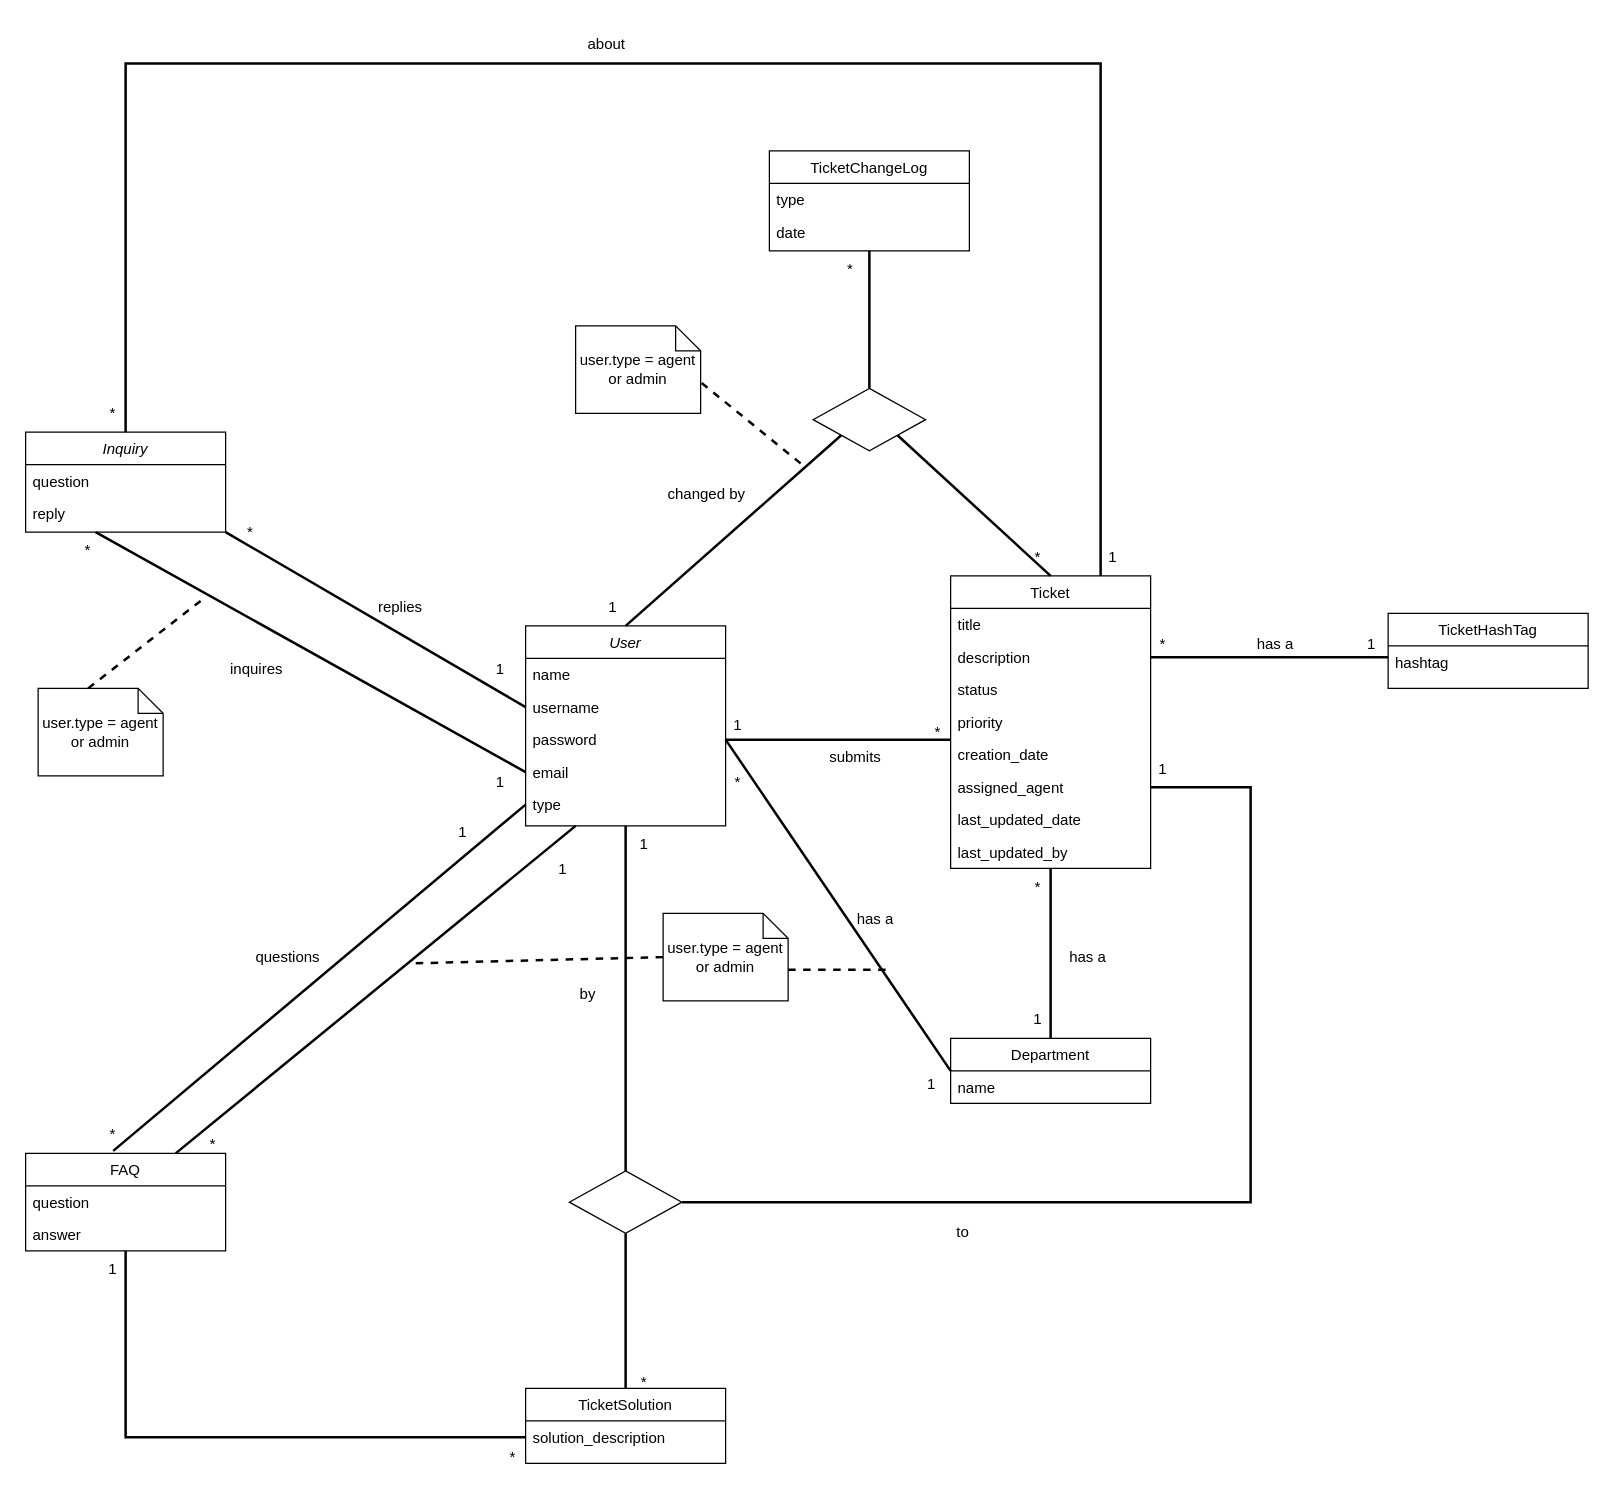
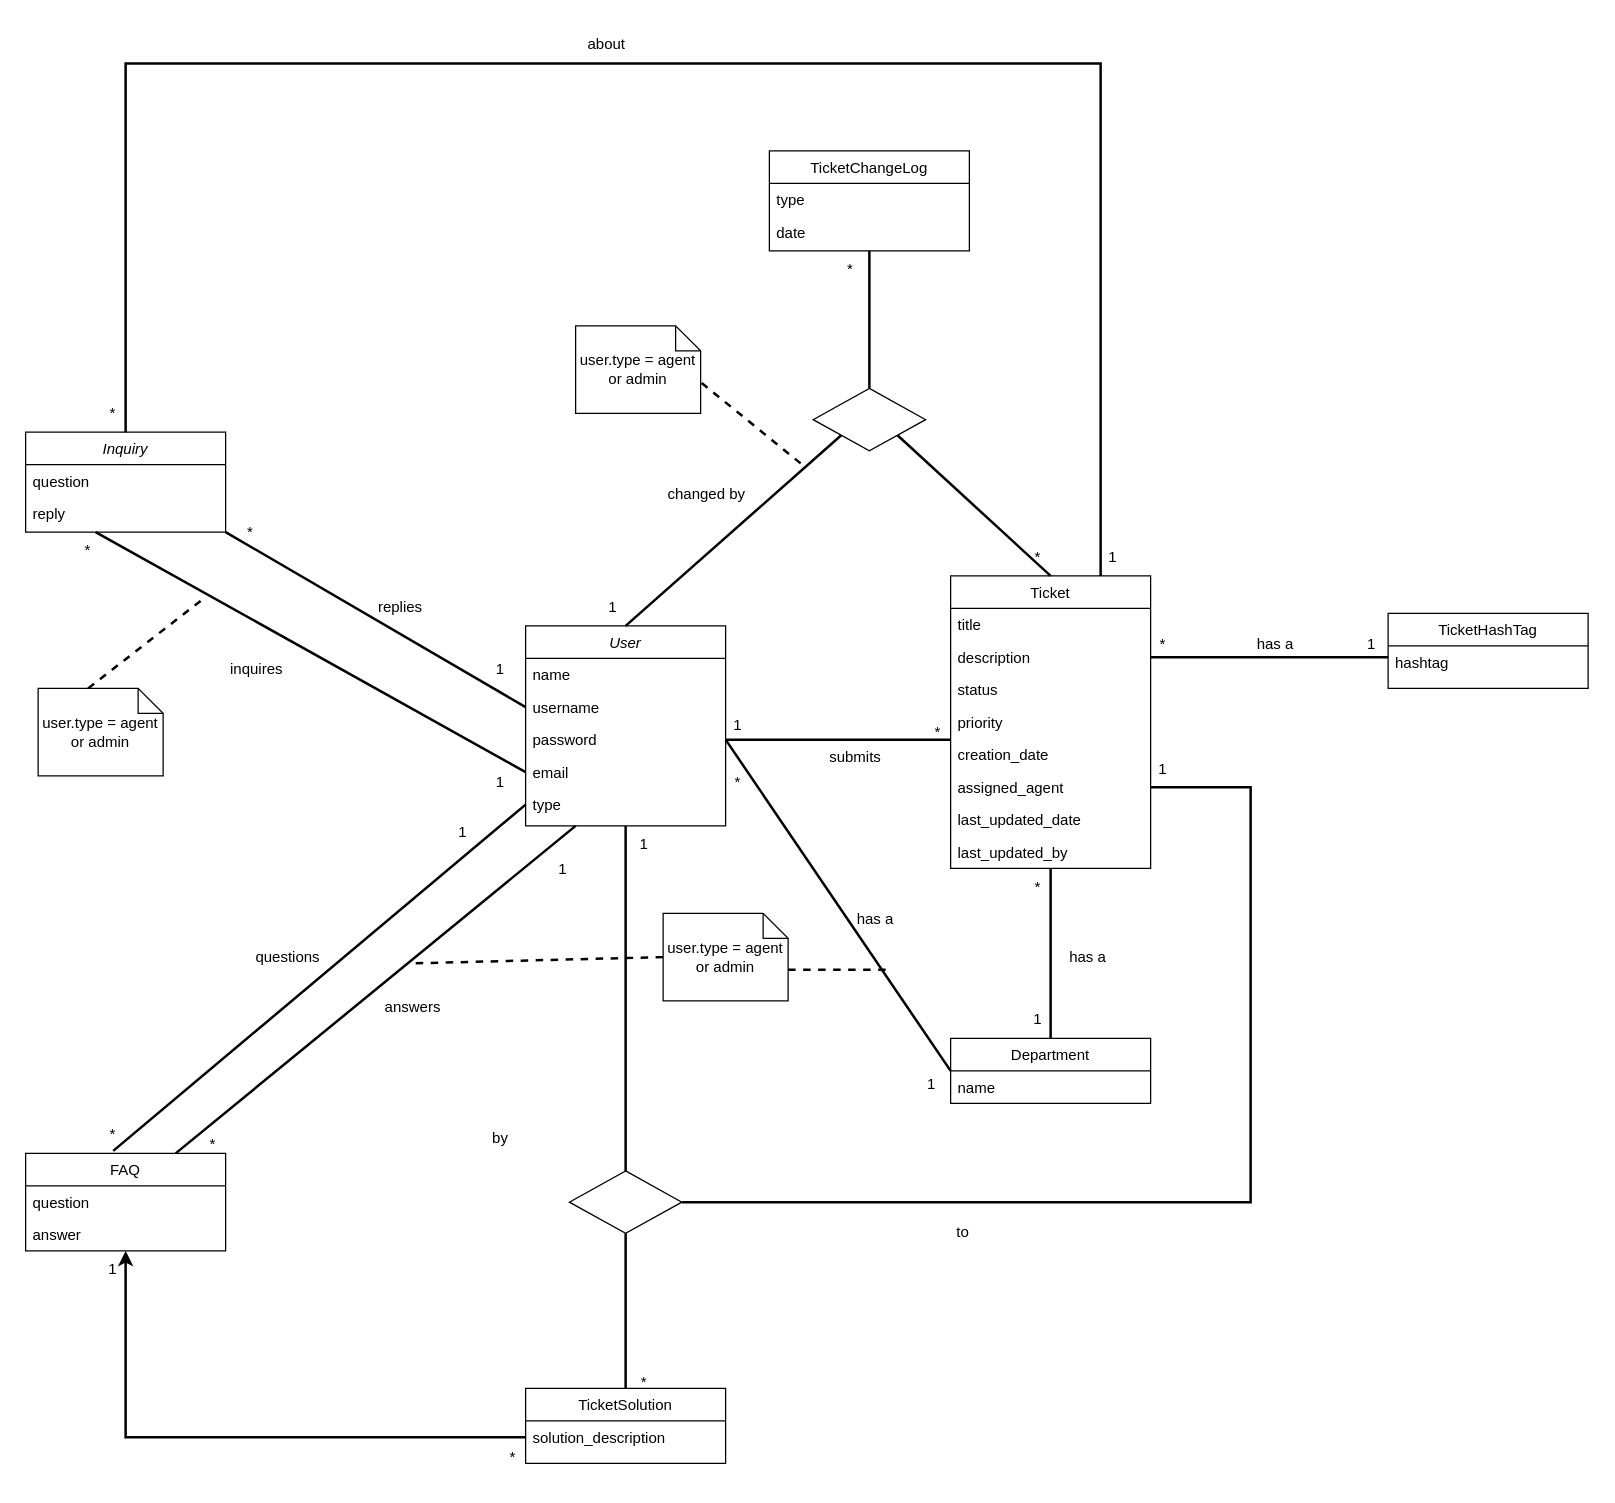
node "by": moved (588, 994) -> (501, 1138)
node "answers": added
edge "answer" -- "solution_description": arrowhead none -> classic
